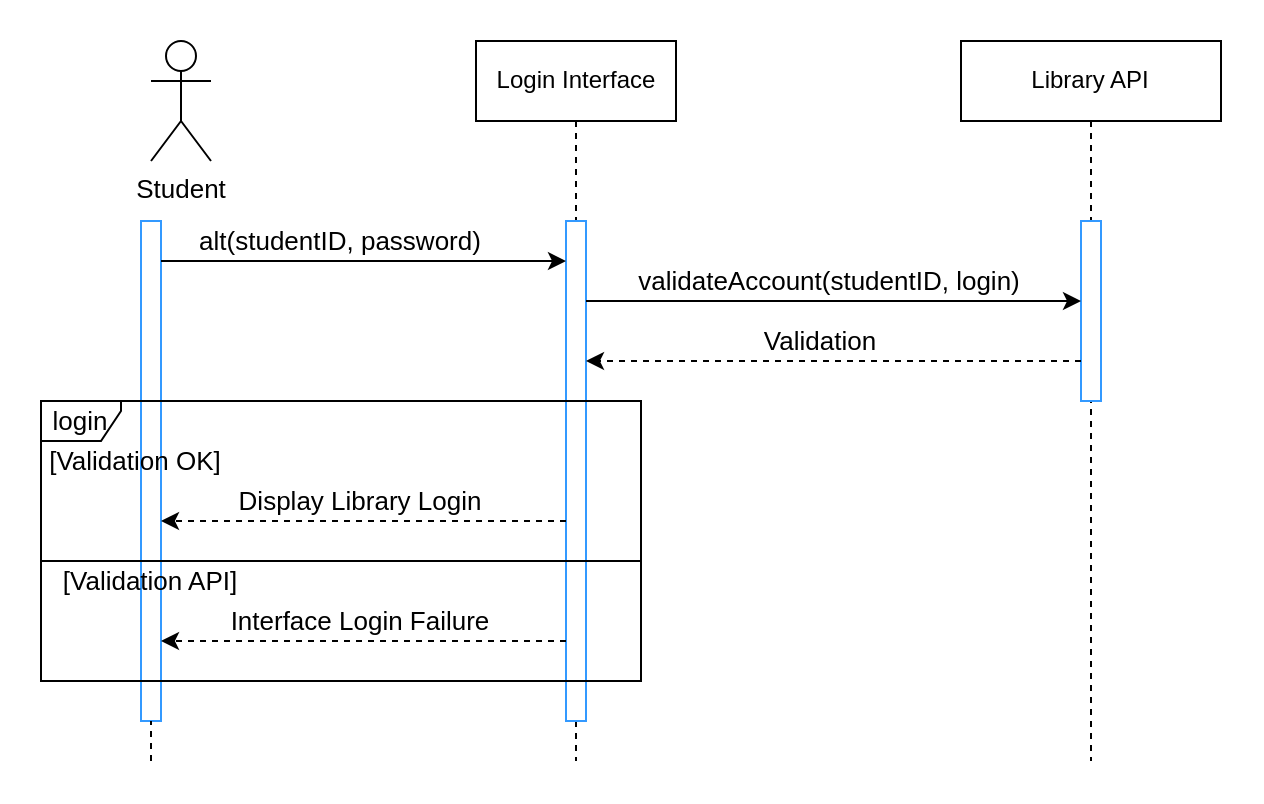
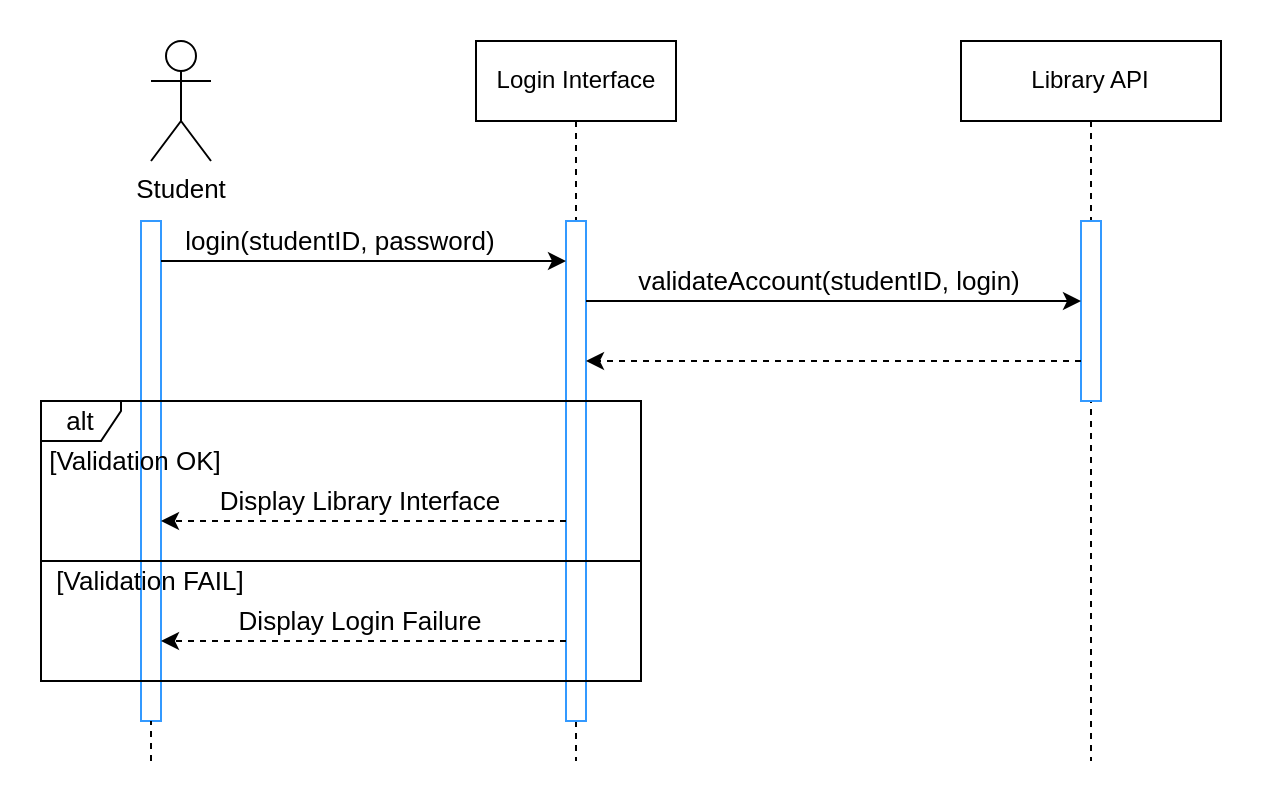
node "alt(studentID, password)": label "alt(studentID, password)" -> "login(studentID, password)"
node "Validation": removed
node "login": label "login" -> "alt"
node "Display Library Login": label "Display Library Login" -> "Display Library Interface"
node "[Validation API]": label "[Validation API]" -> "[Validation FAIL]"
node "Interface Login Failure": label "Interface Login Failure" -> "Display Login Failure"
